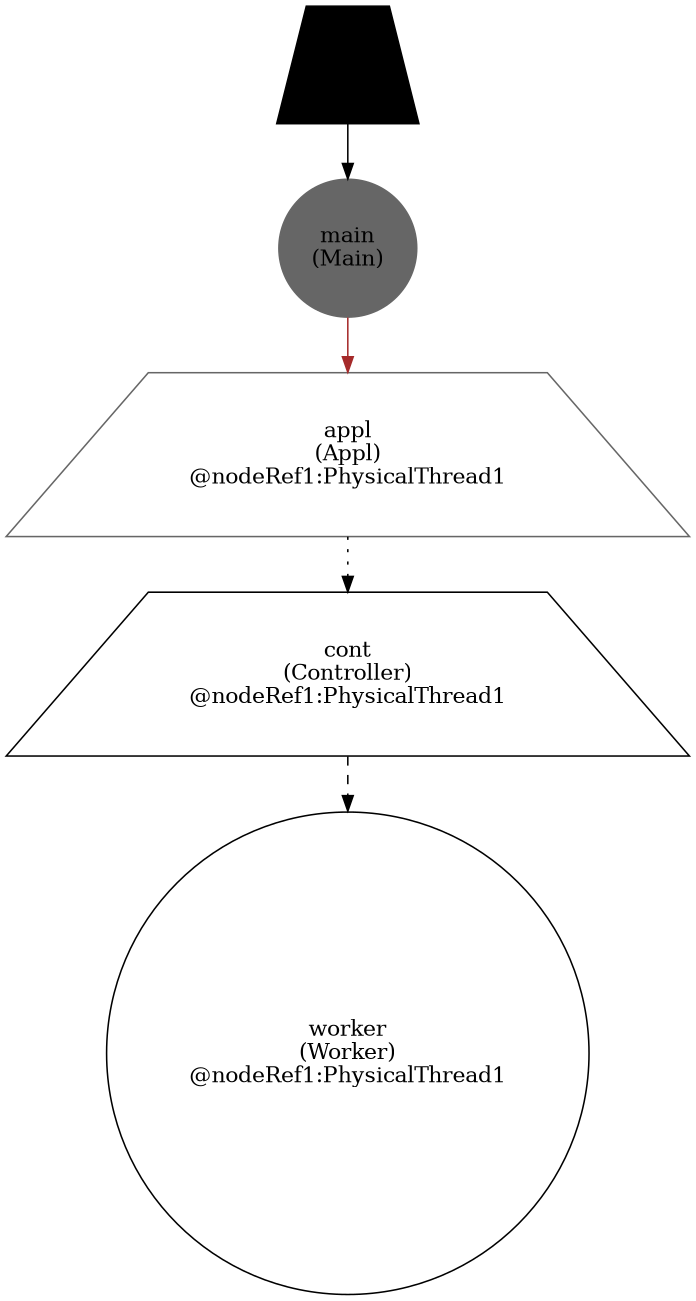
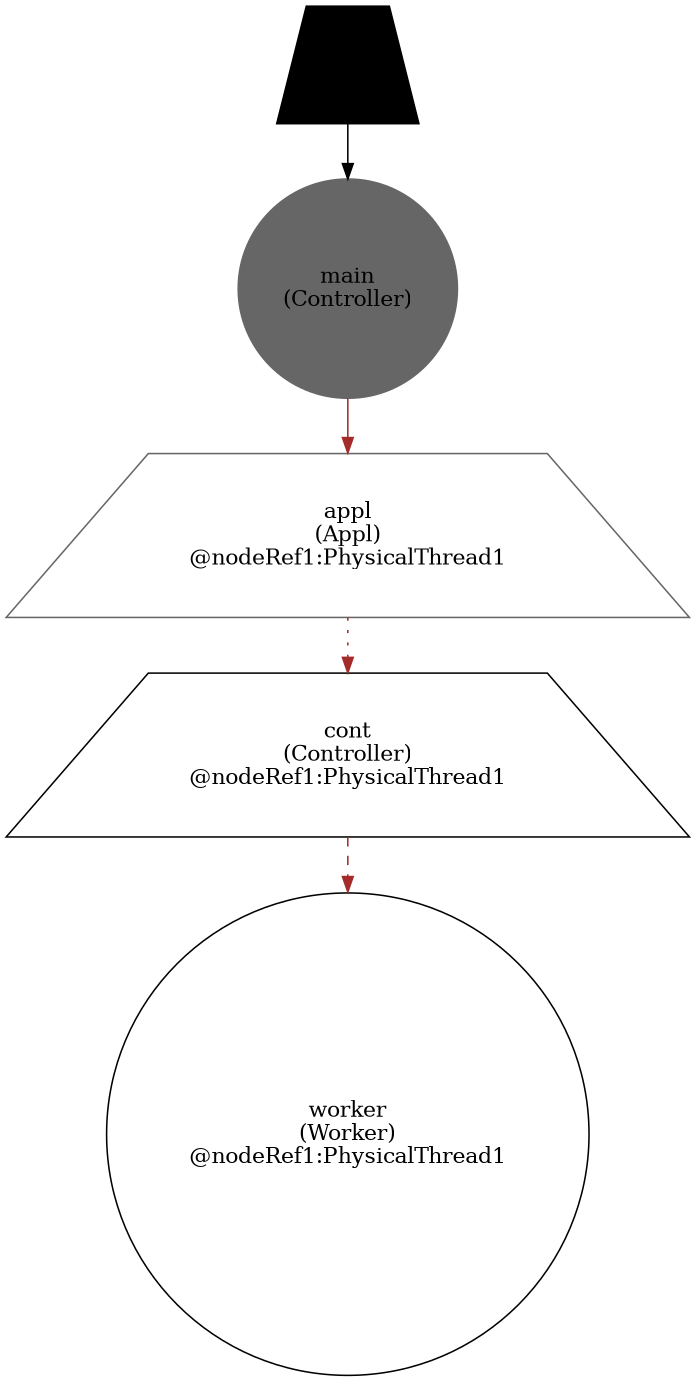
node "main (Main)": label "main (Main)" -> "main (Controller)"
edge "appl (Appl) @nodeRef1:PhysicalThread1" -> "cont (Controller) @nodeRef1:PhysicalThread1": color black -> brown
edge "cont (Controller) @nodeRef1:PhysicalThread1" -> "worker (Worker) @nodeRef1:PhysicalThread1": color black -> brown
